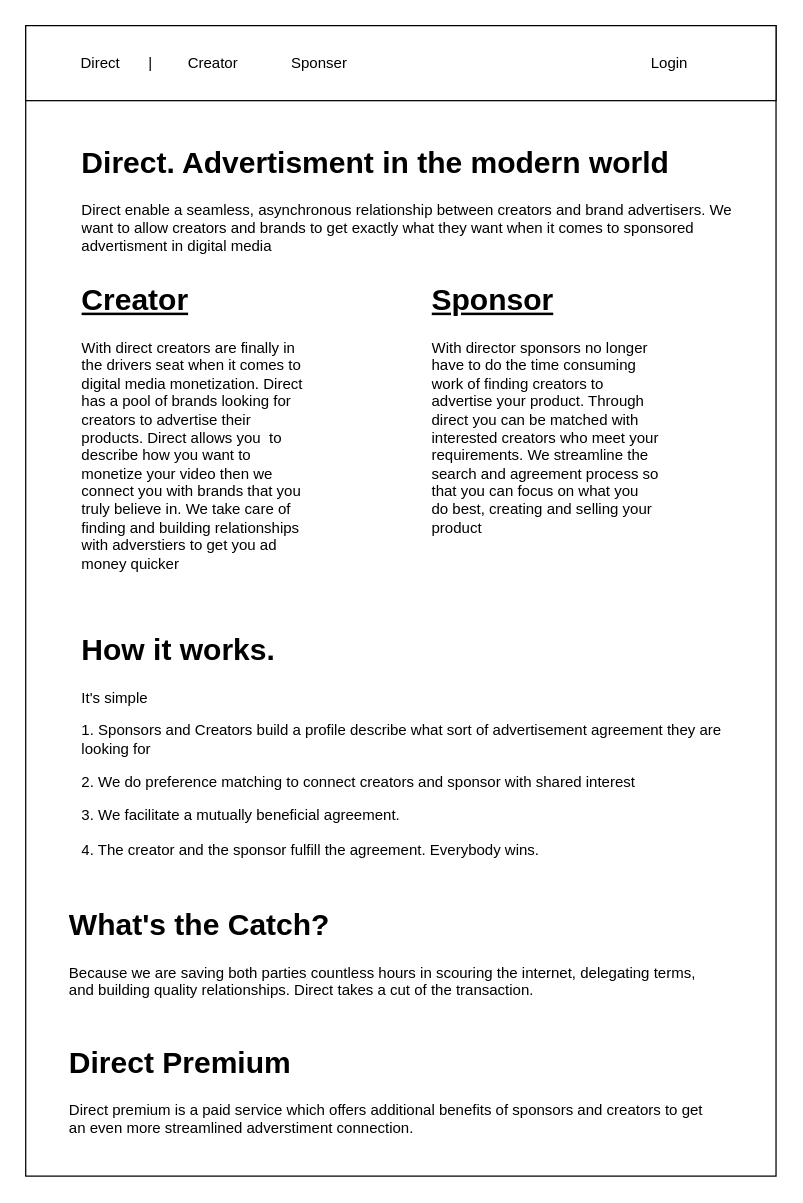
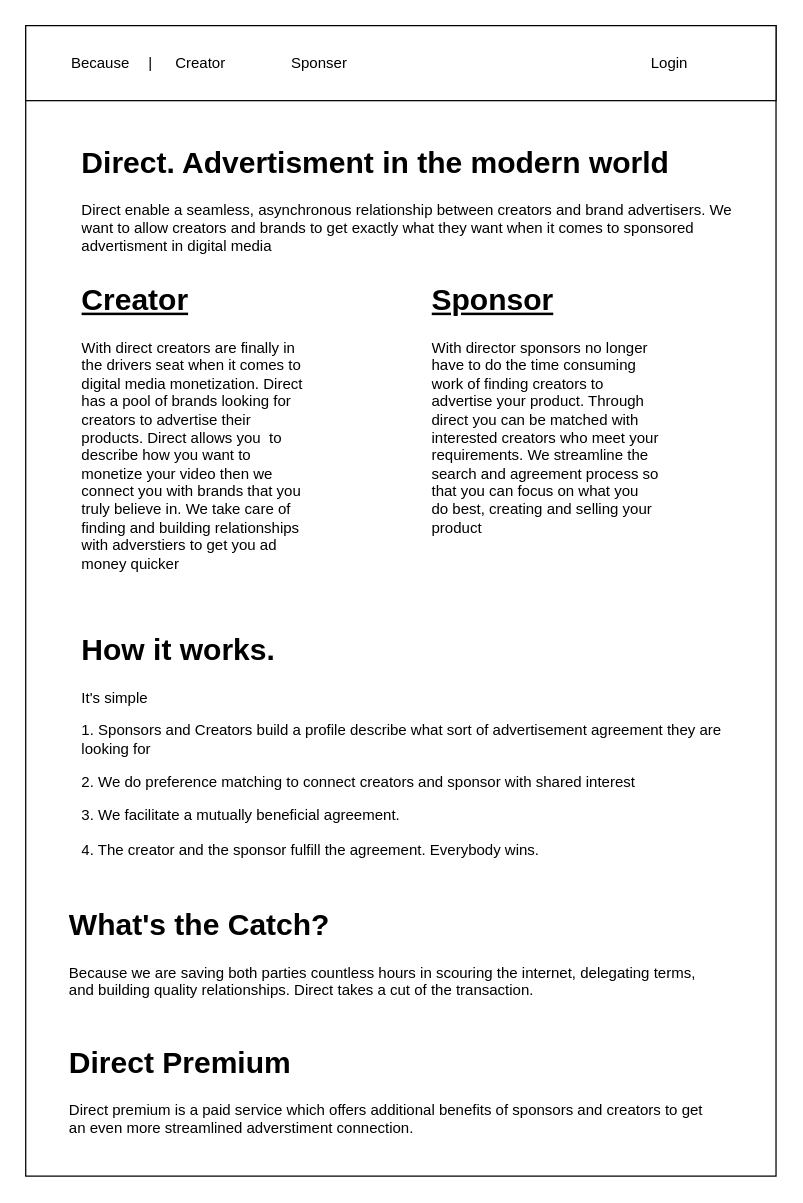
node "Direct": label "Direct" -> "Because"
node "Creator": moved (213, 63) -> (201, 63)
